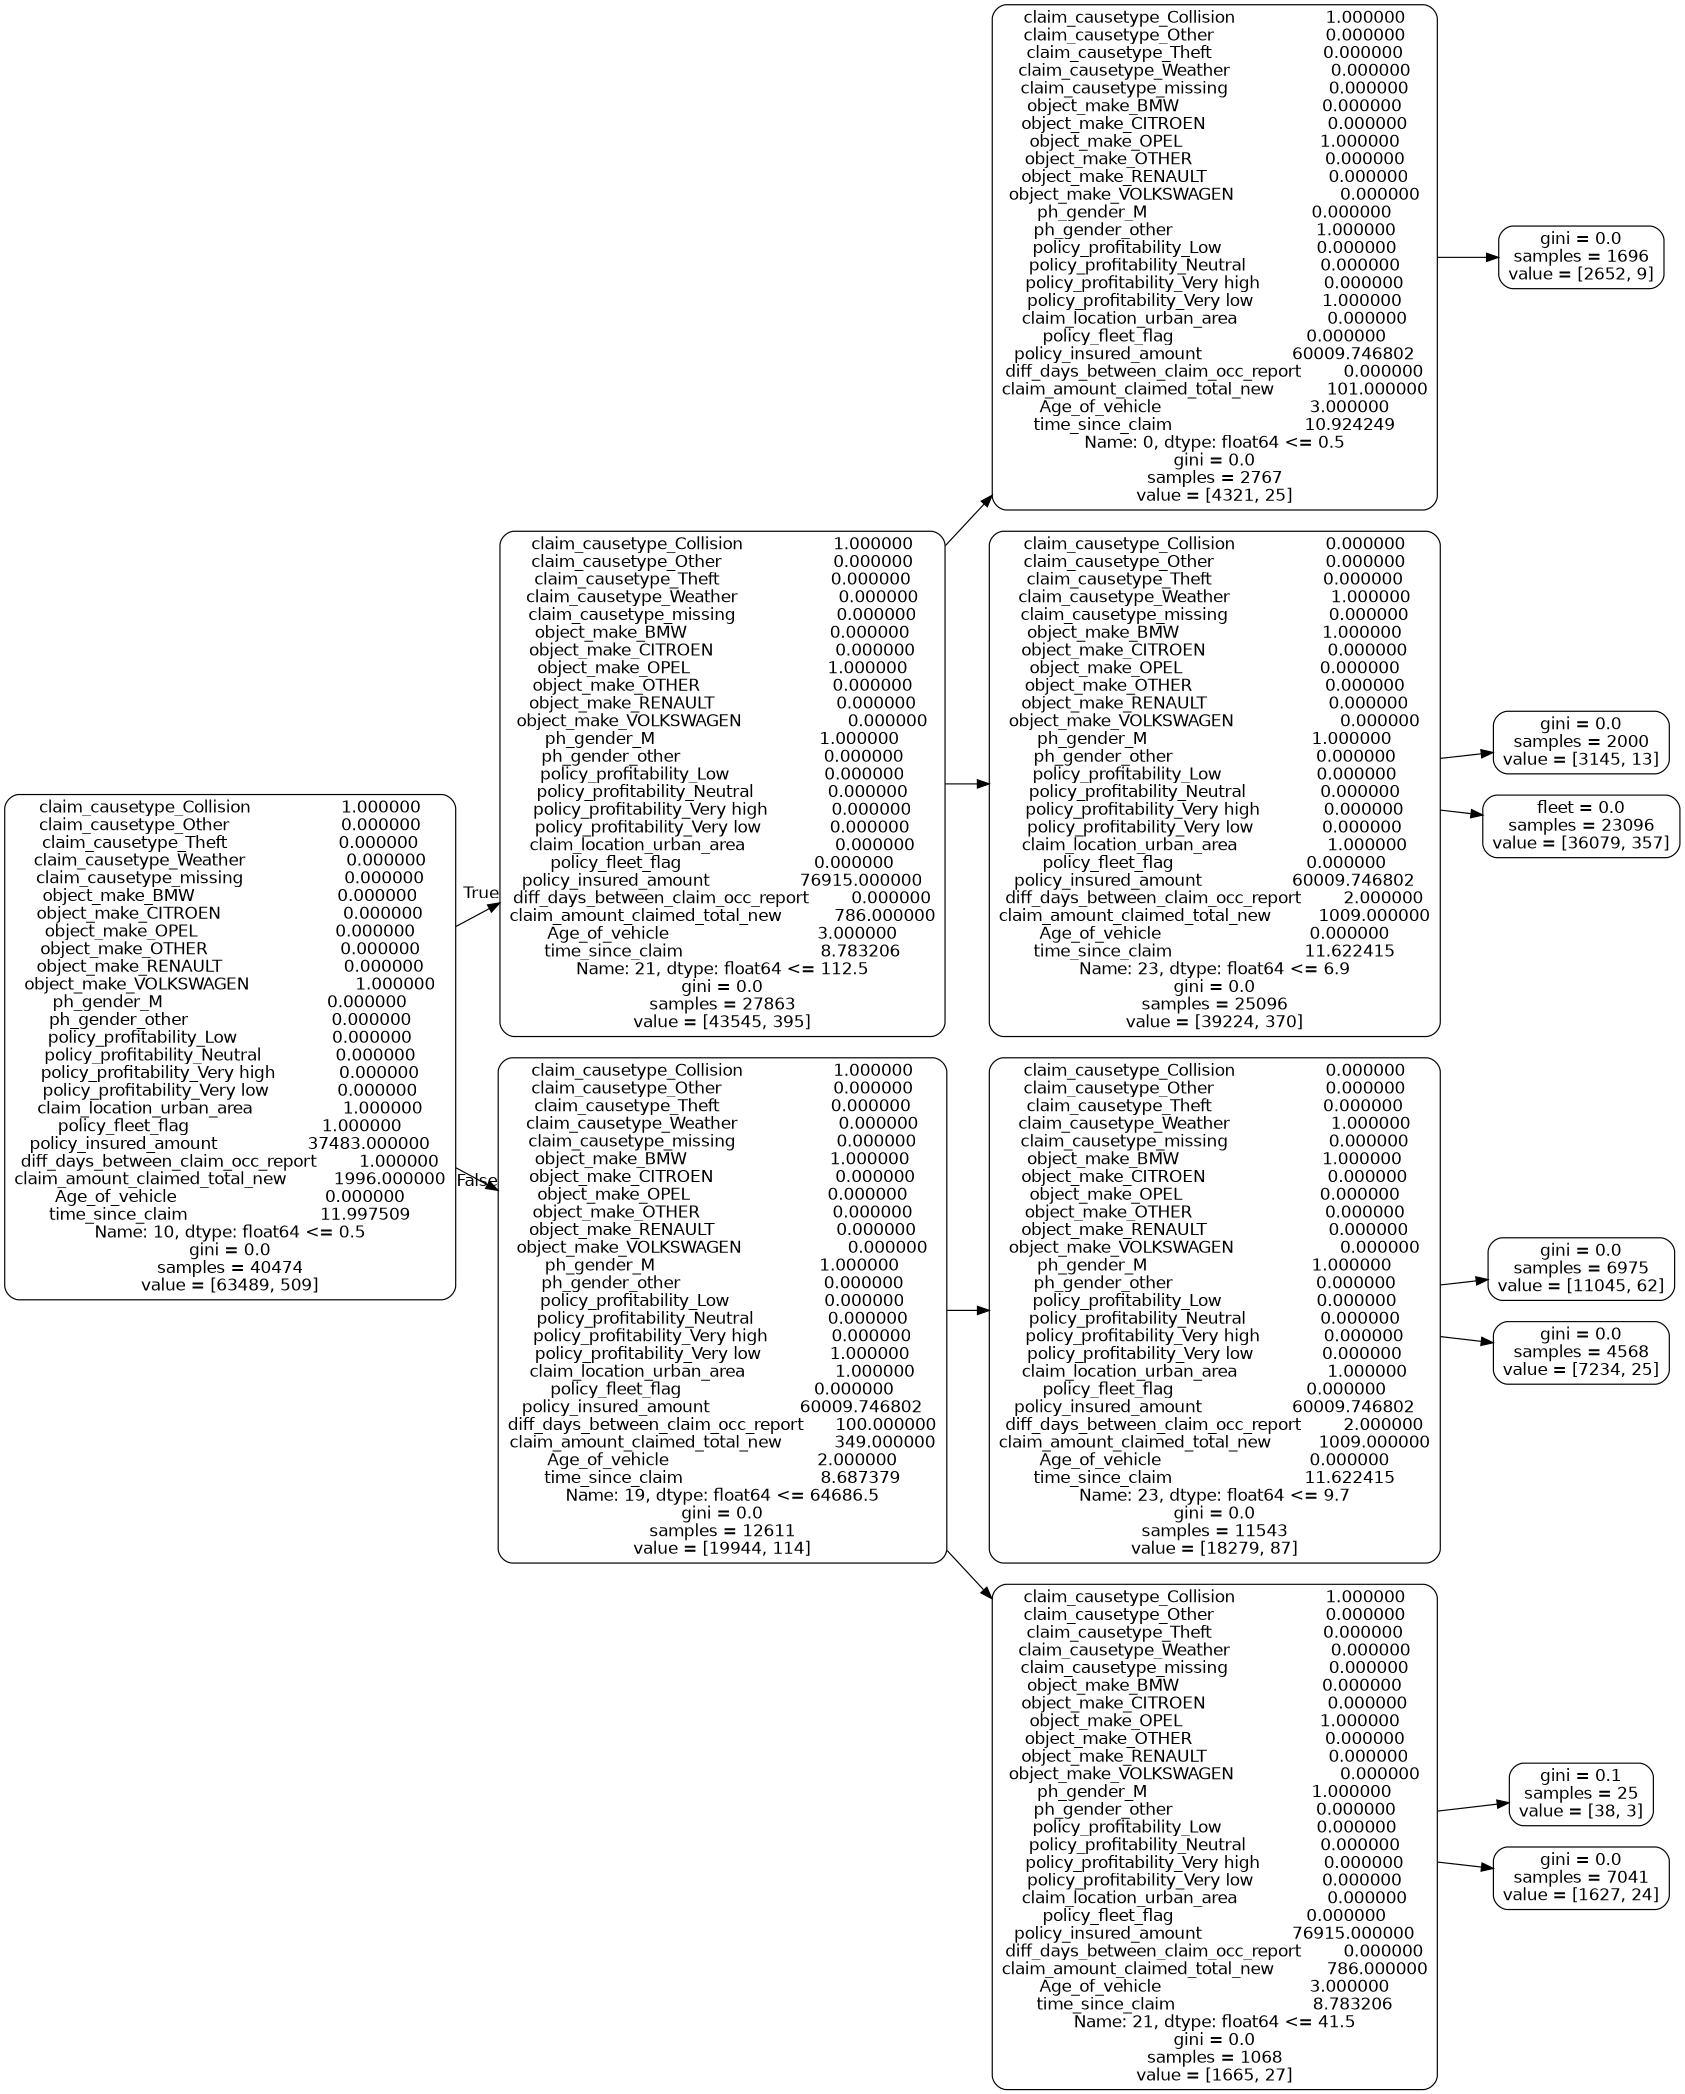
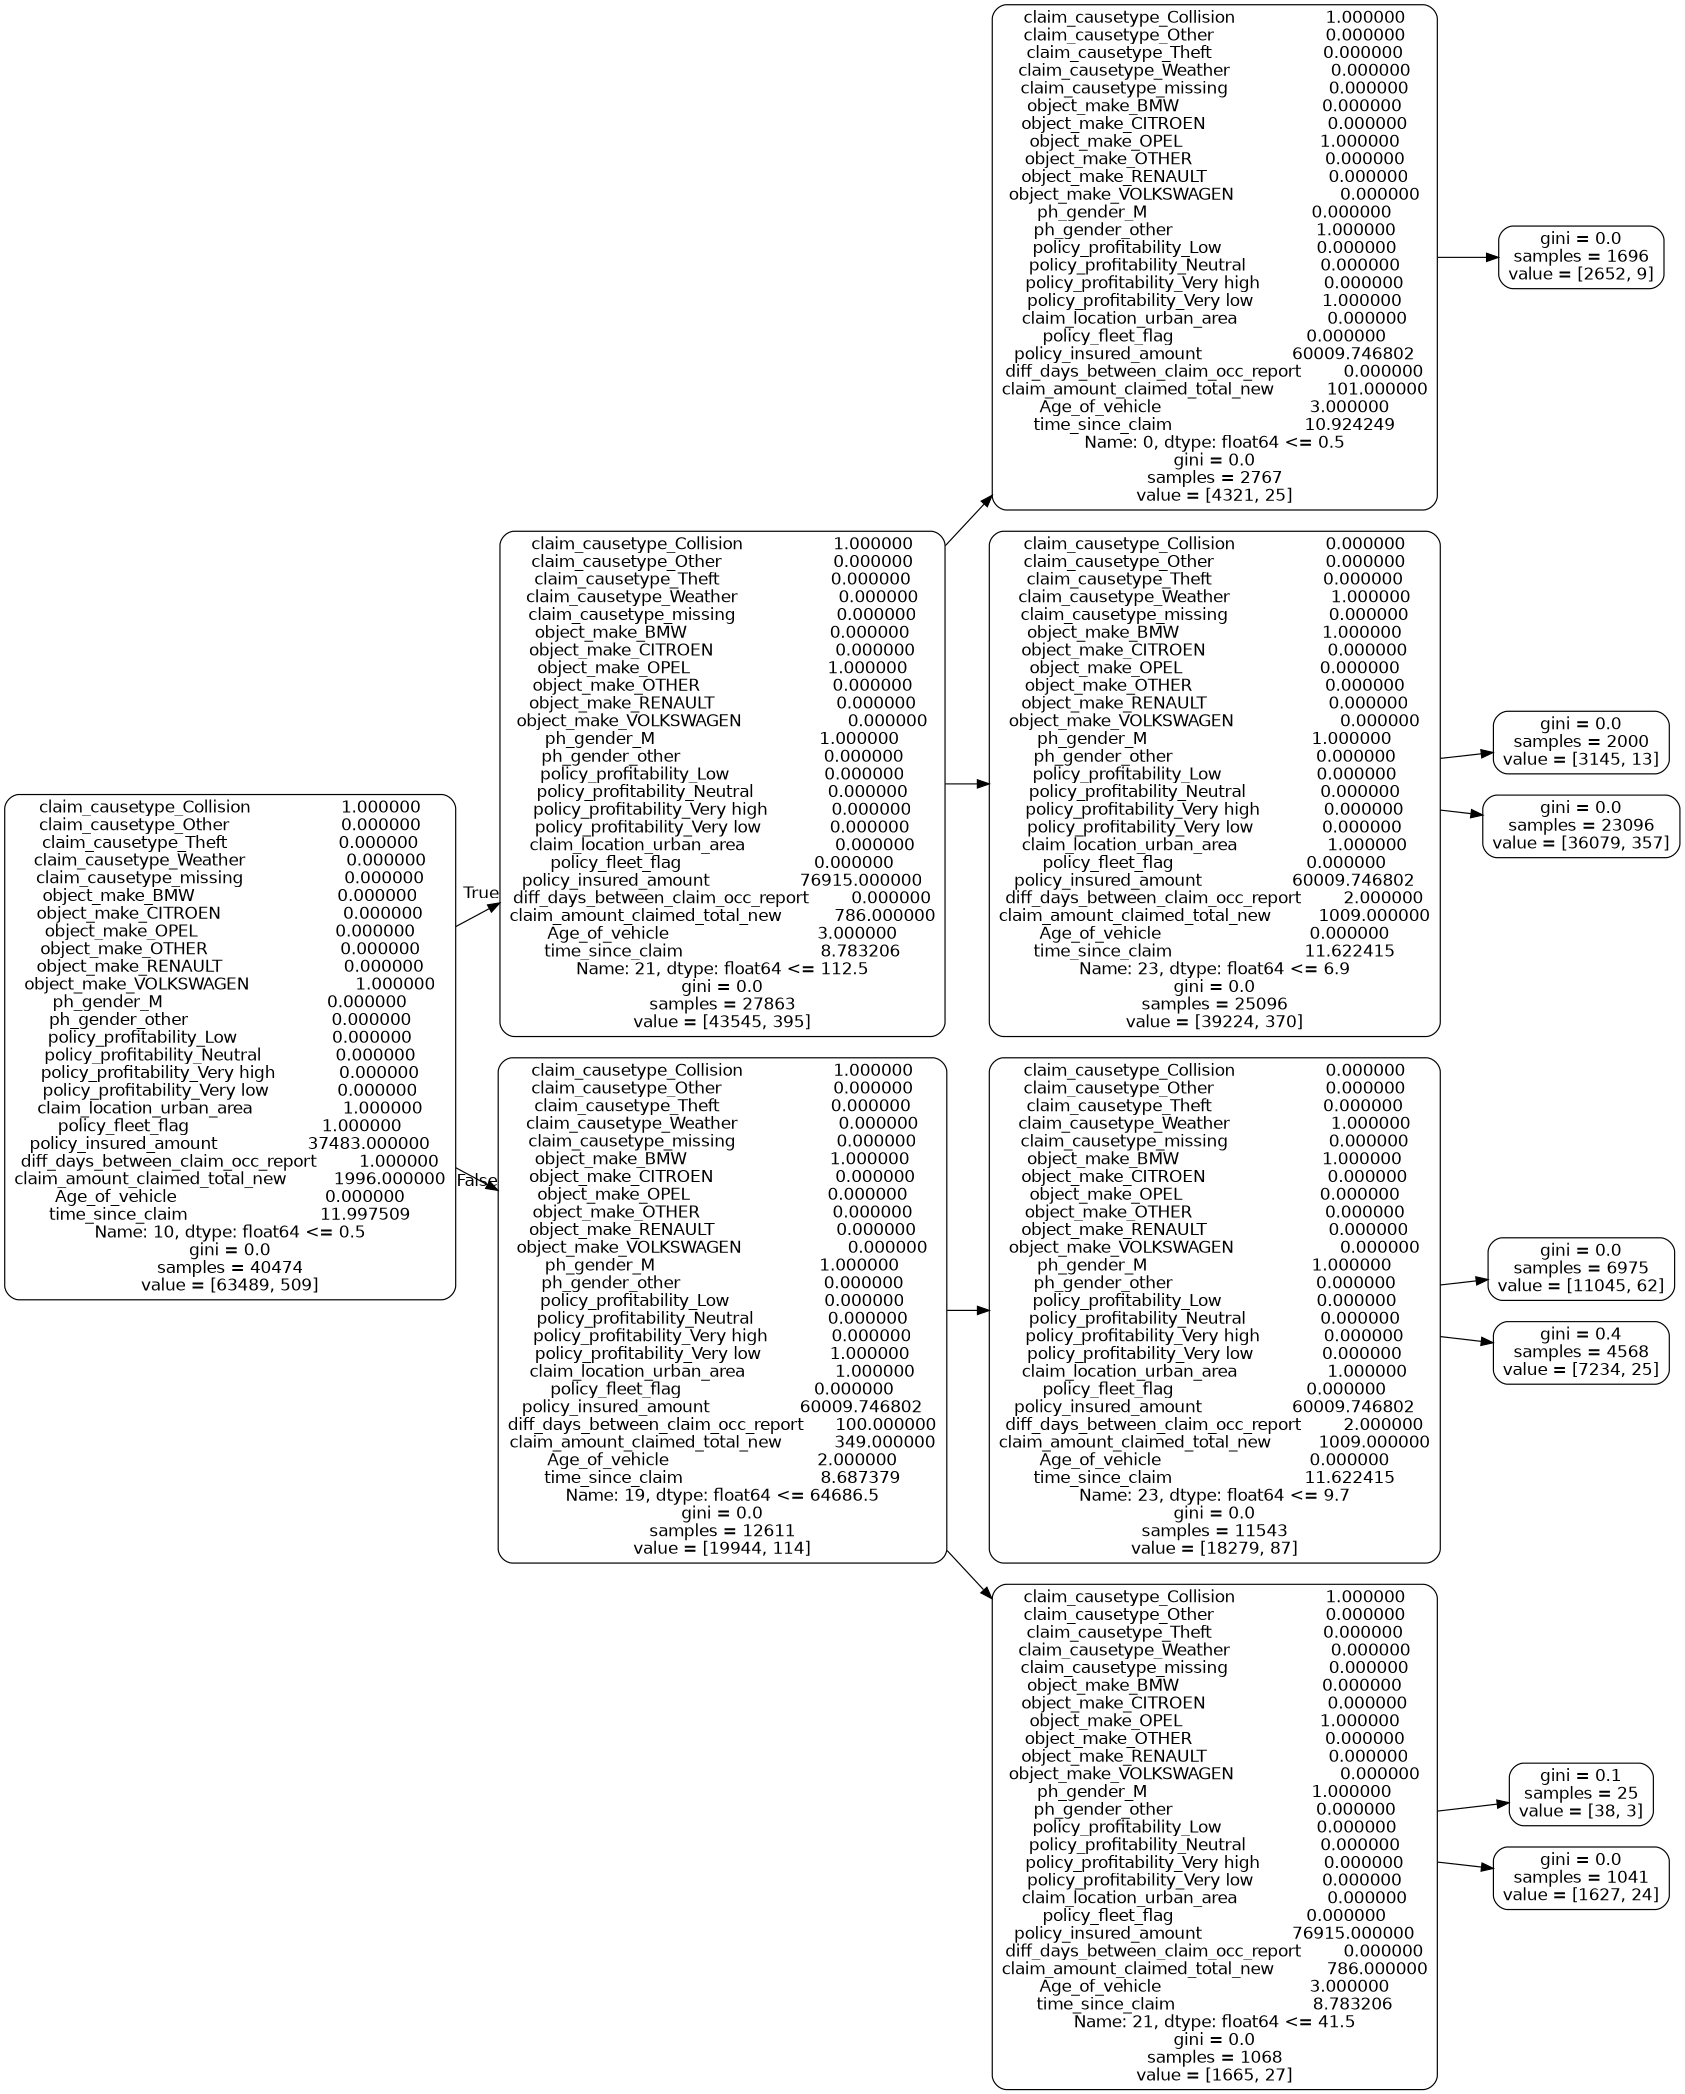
node "fleet = 0.0 samples = 23096 value = [36079, 357]": label "fleet = 0.0 samples = 23096 value = [36079, 357]" -> "gini = 0.0 samples = 23096 value = [36079, 357]"
node "gini = 0.0 samples = 4568 value = [7234, 25]": label "gini = 0.0 samples = 4568 value = [7234, 25]" -> "gini = 0.4 samples = 4568 value = [7234, 25]"
node "gini = 0.0 samples = 7041 value = [1627, 24]": label "gini = 0.0 samples = 7041 value = [1627, 24]" -> "gini = 0.0 samples = 1041 value = [1627, 24]"
